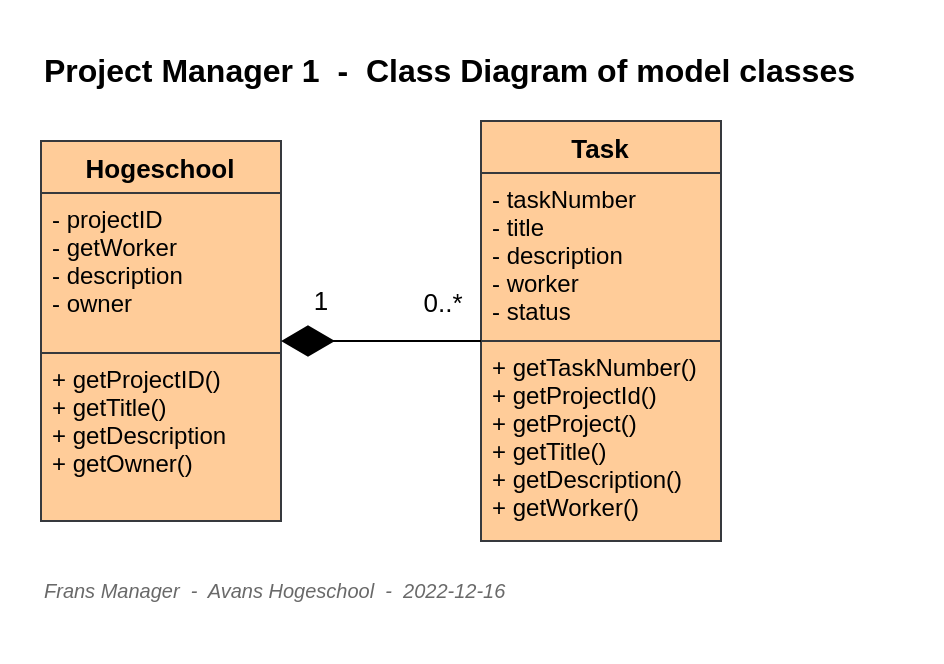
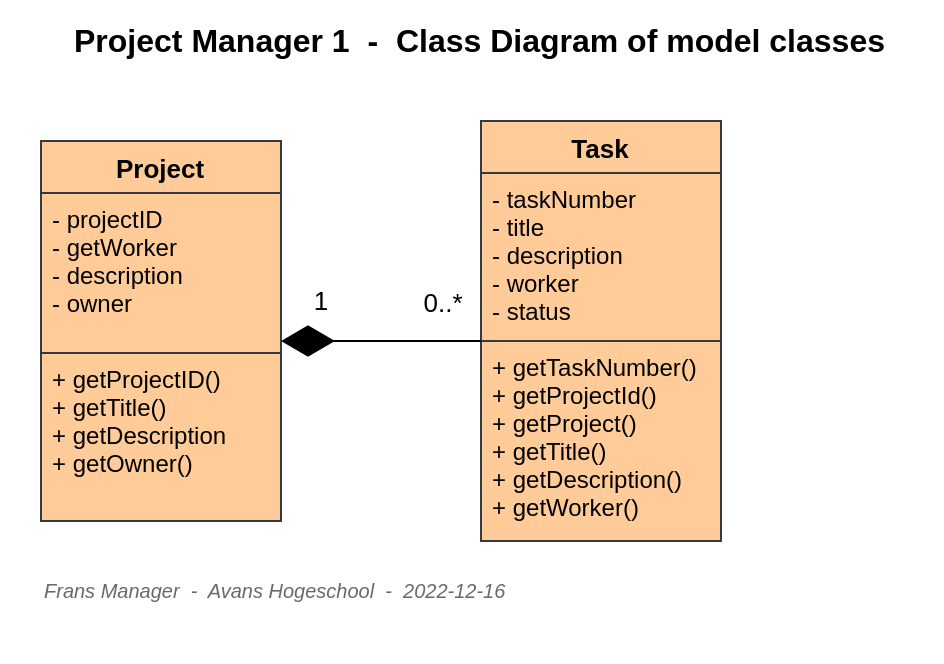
node "Project Manager 1 - Class Diagram of model classes": moved (471, 71) -> (501, 41)
node "Hogeschool": label "Hogeschool" -> "Project"
